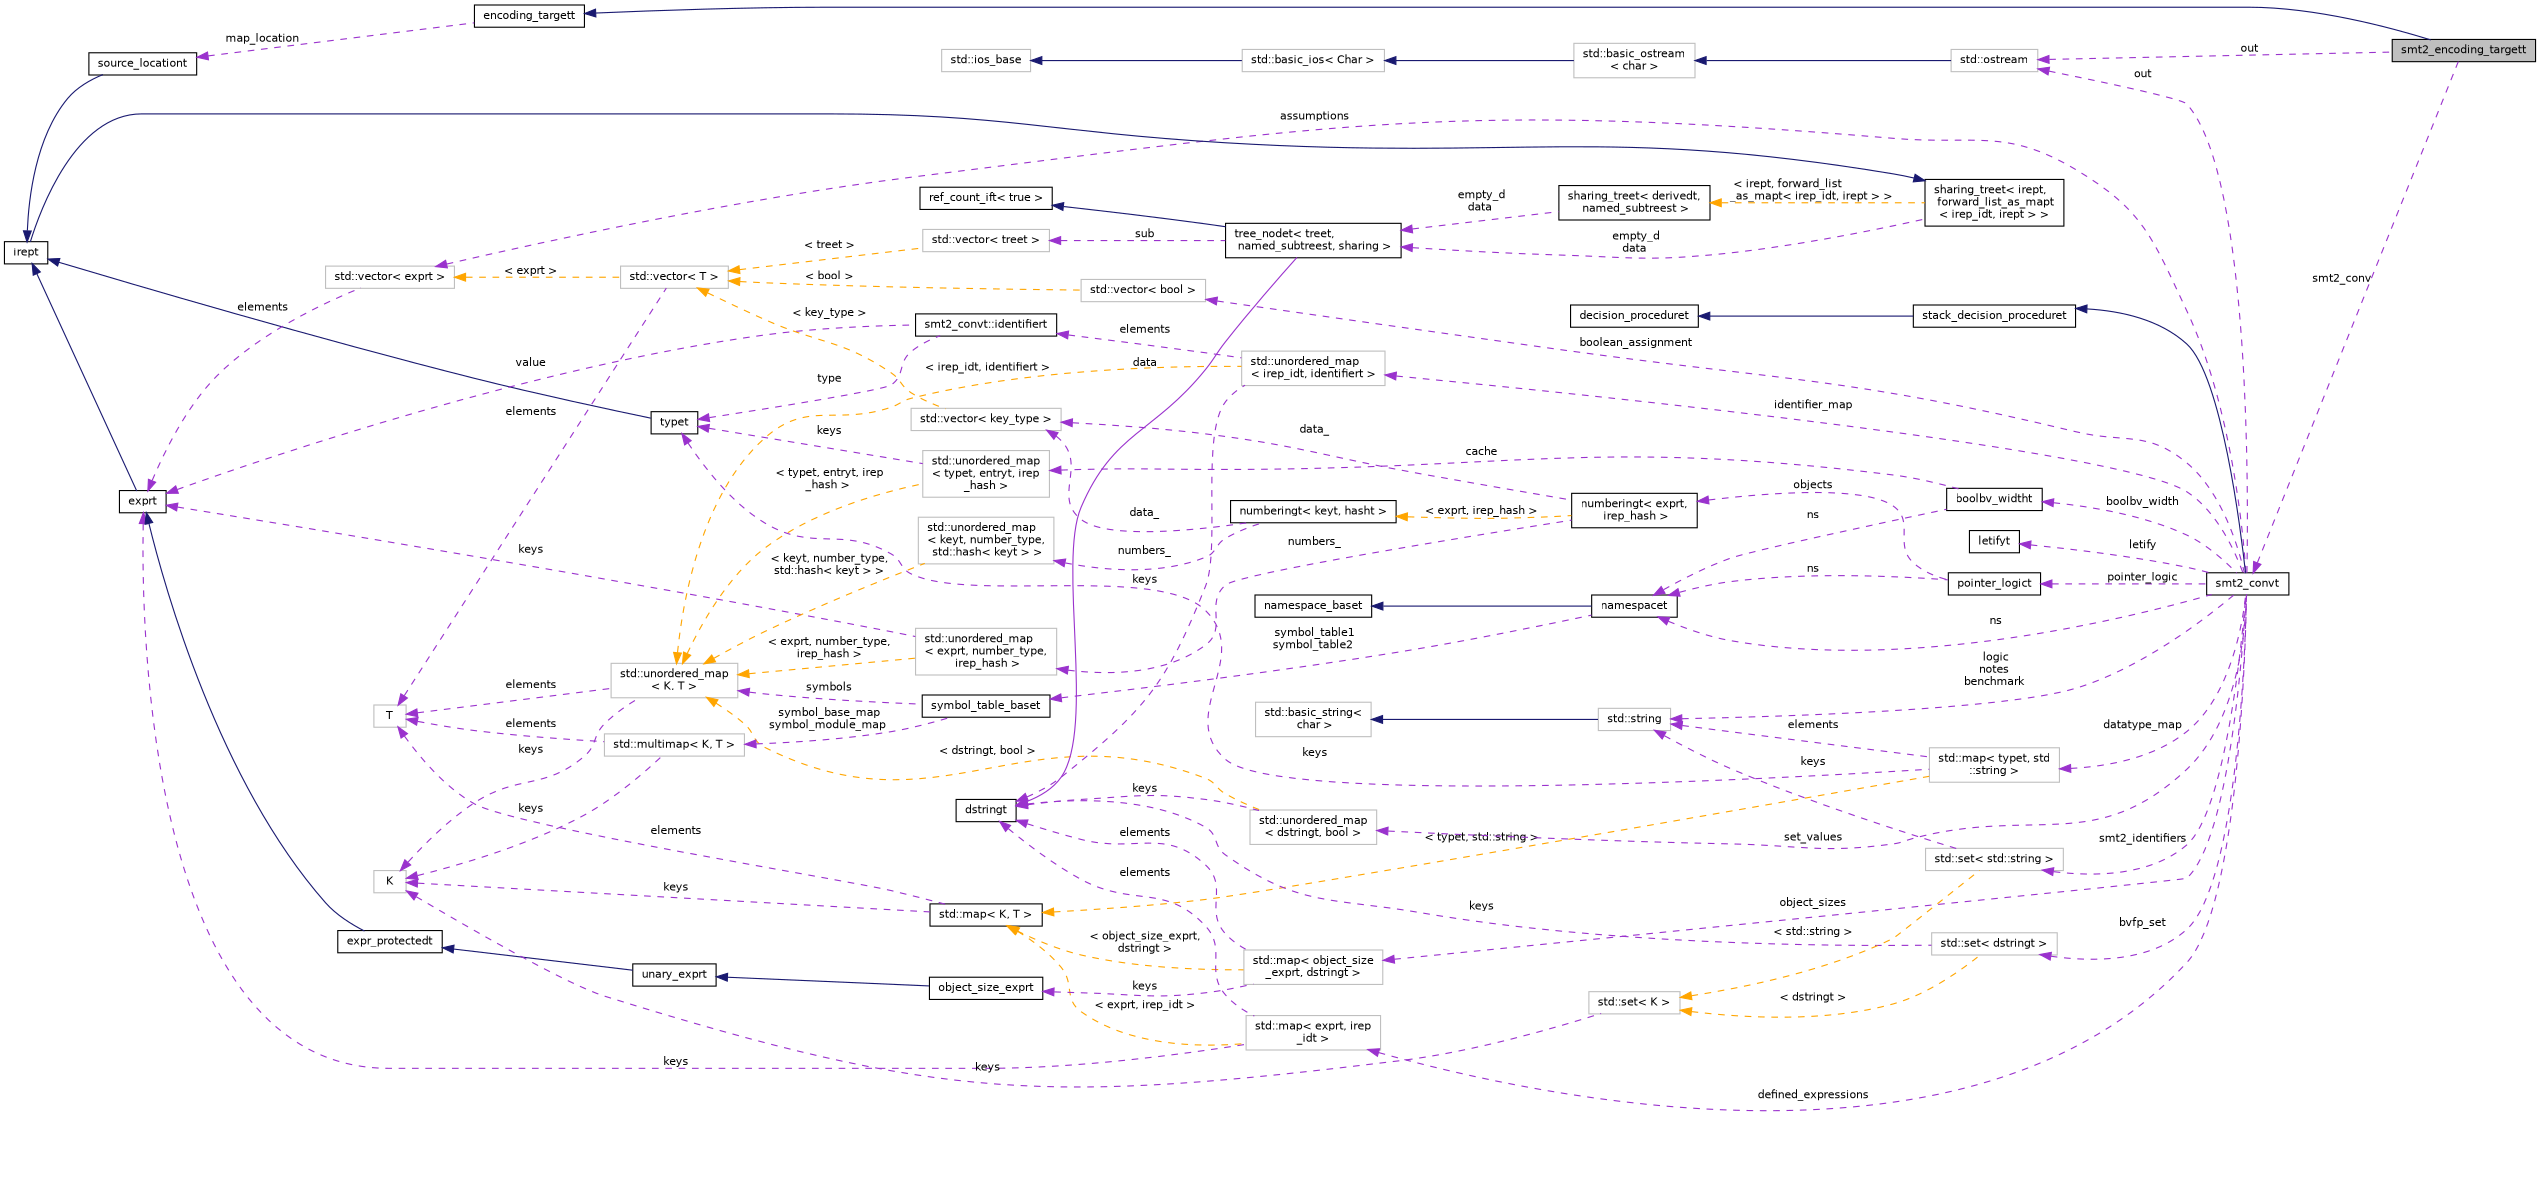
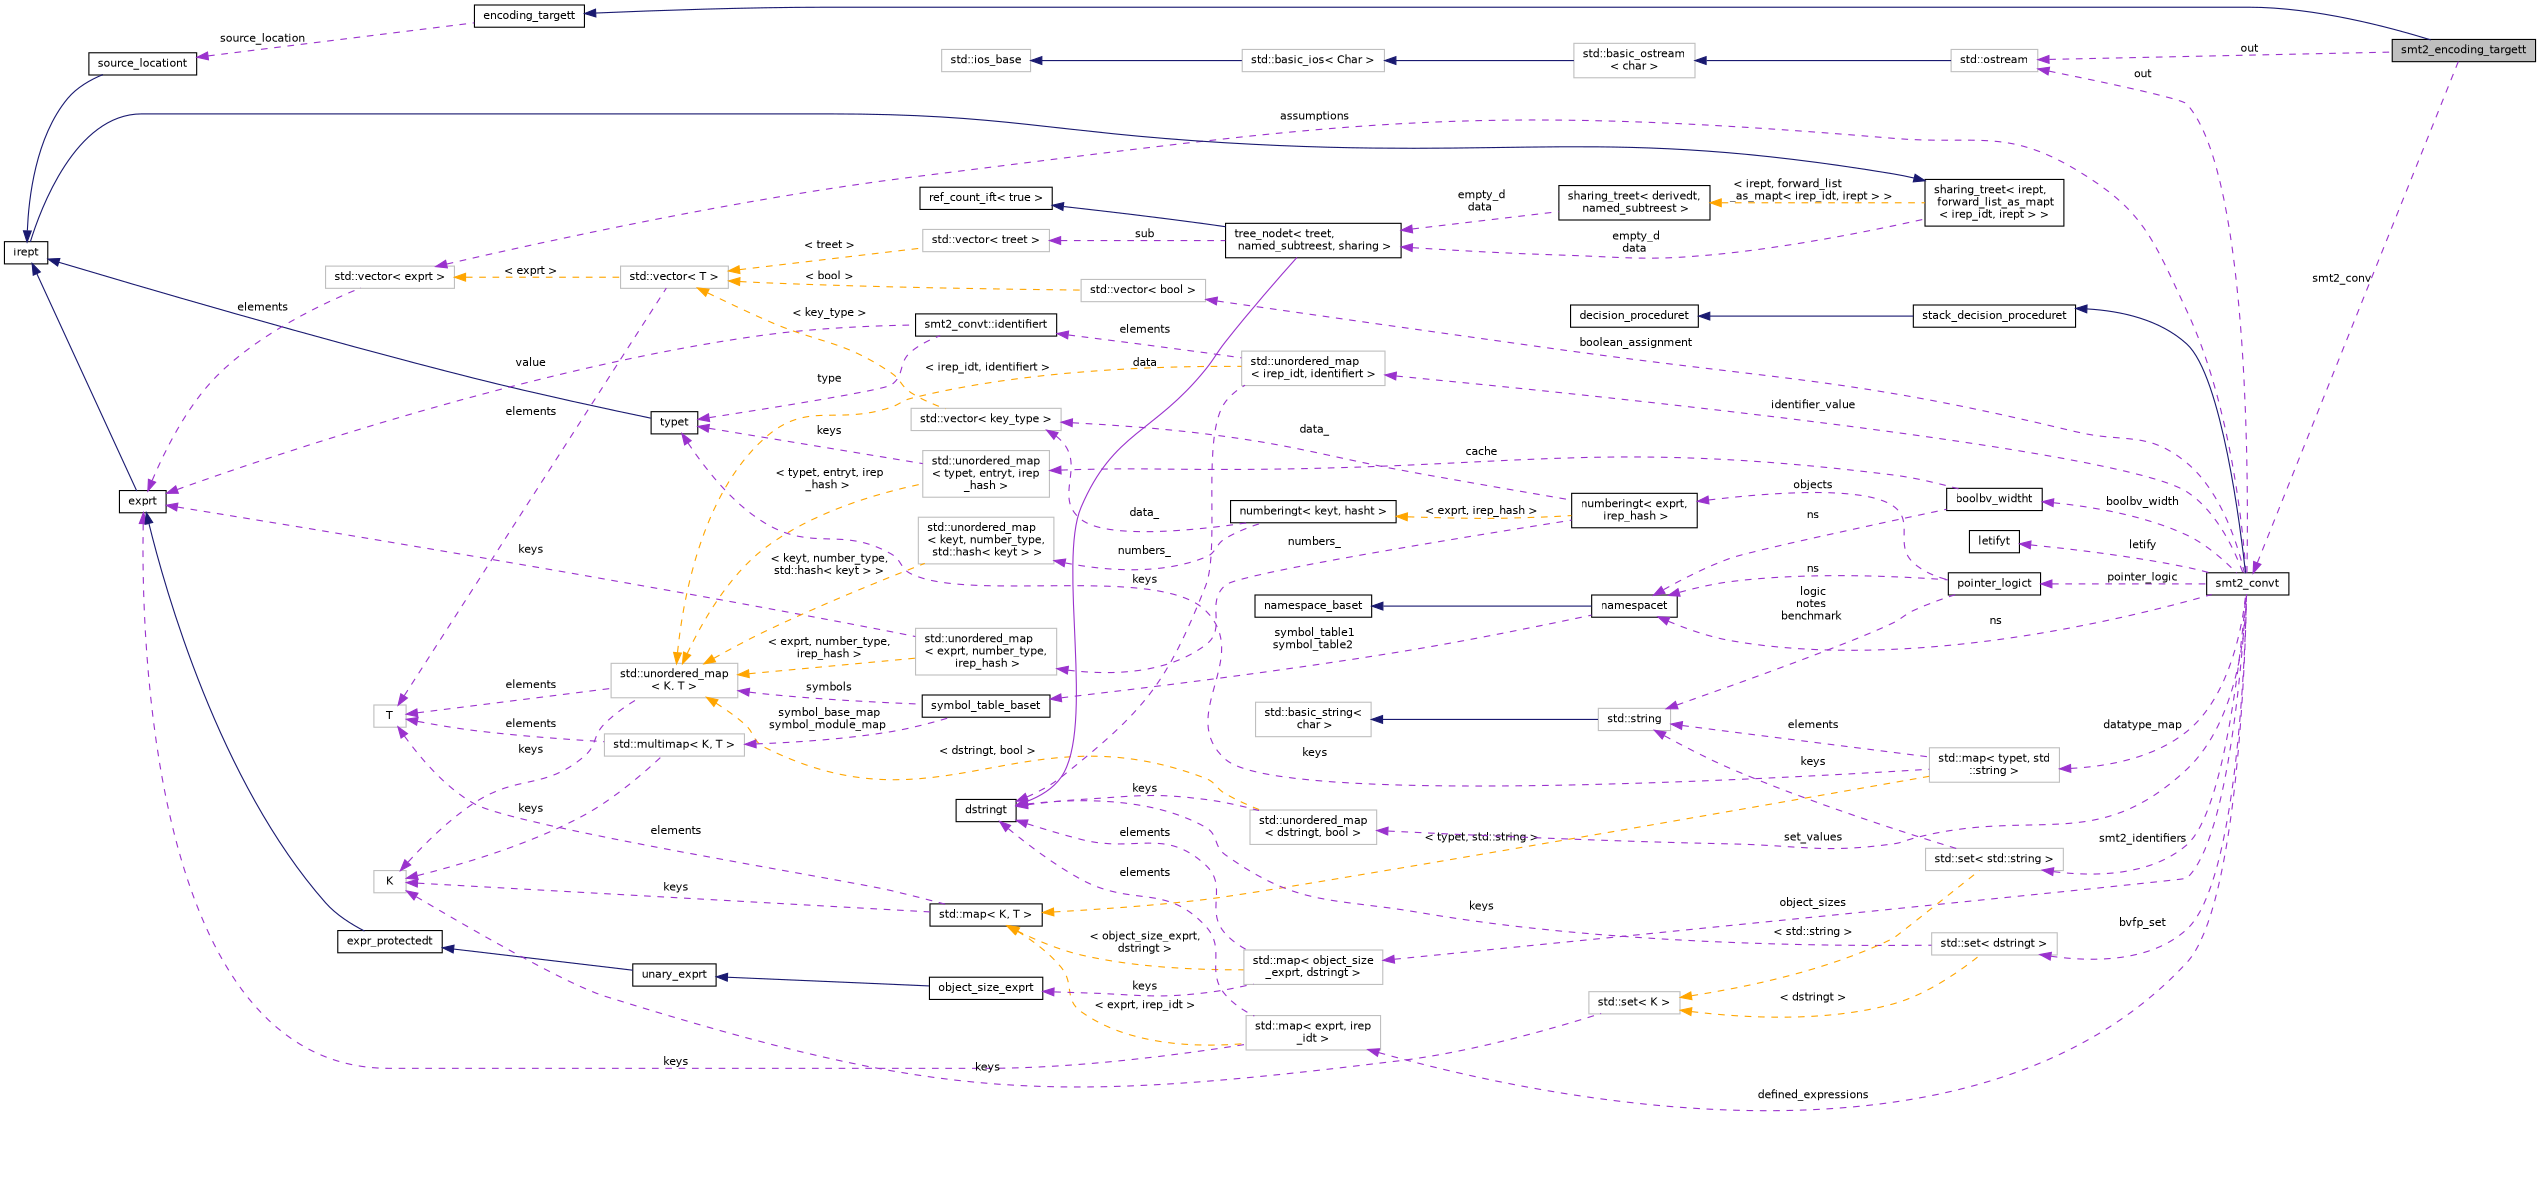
edge "encoding_targett" -> "source_locationt": label " map_location" -> " source_location"
edge "smt2_convt" -> "std::unordered_map < irep_idt, identifiert >": label " identifier_map" -> " identifier_value"
edge "smt2_convt" -> "std::string": now "pointer_logict" -> "std::string"
